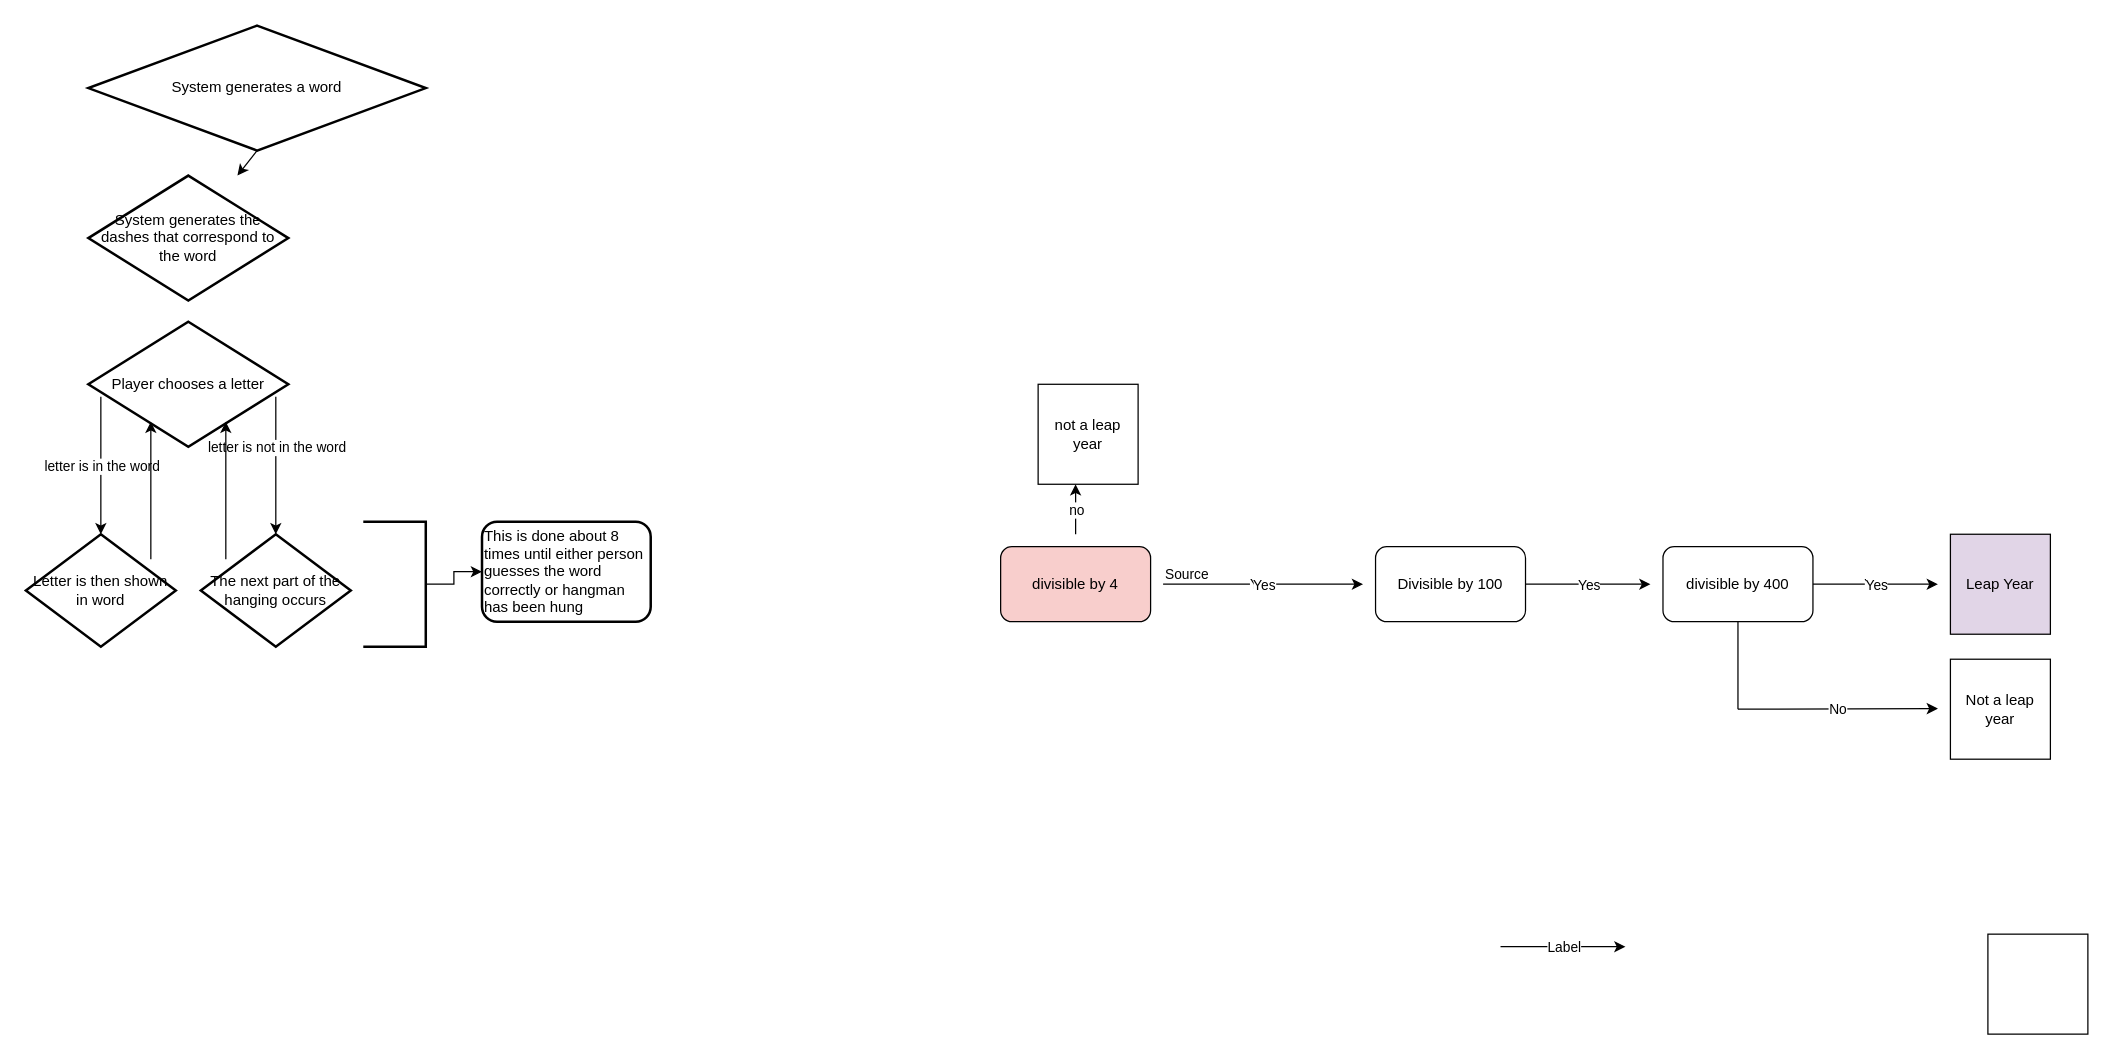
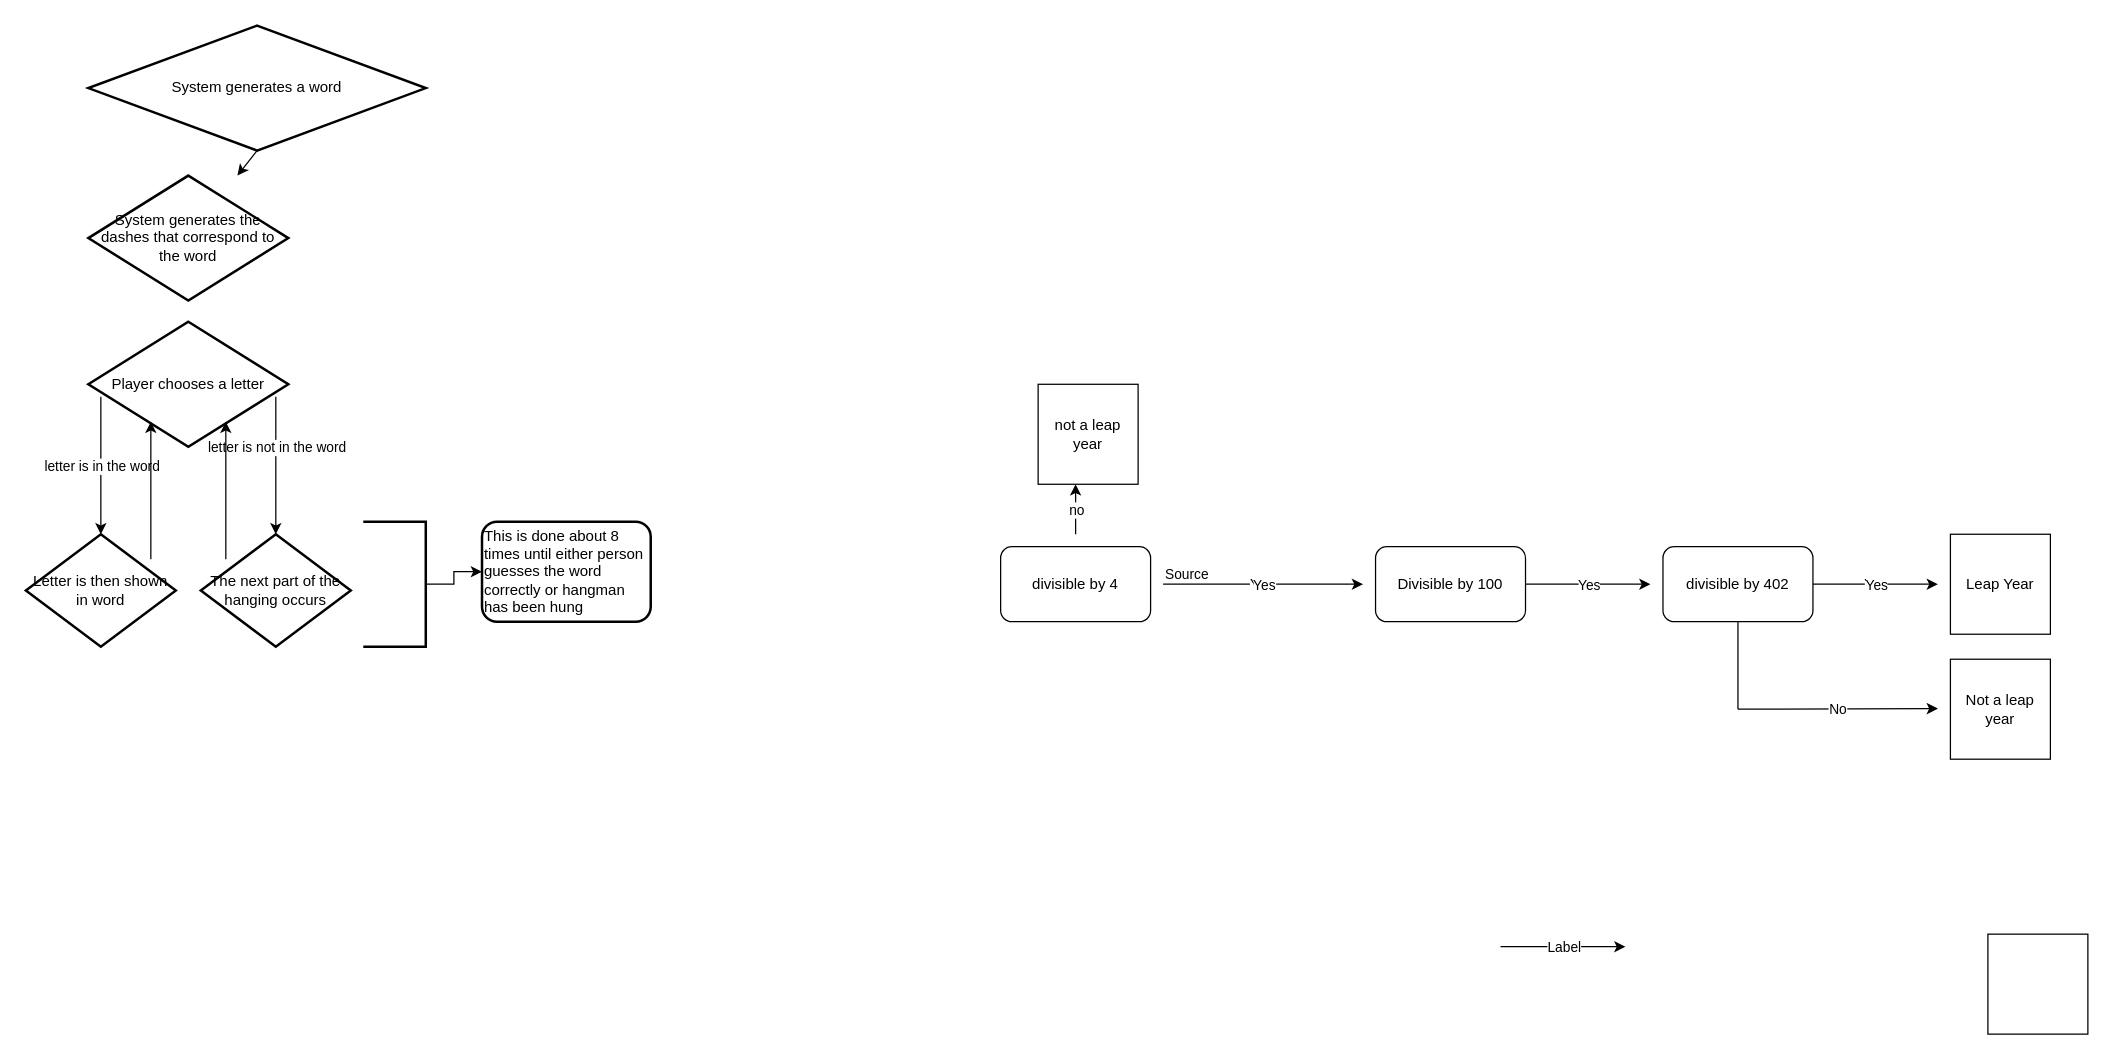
node "divisible by 4": fillcolor #f8cecc -> #ffffff
node "divisible by 400": label "divisible by 400" -> "divisible by 402"
node "Leap Year": fillcolor #e1d5e7 -> #ffffff
